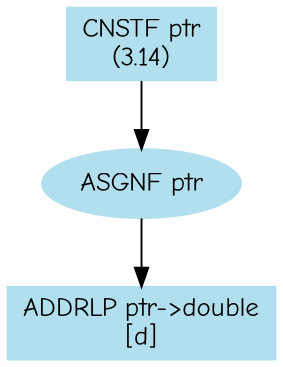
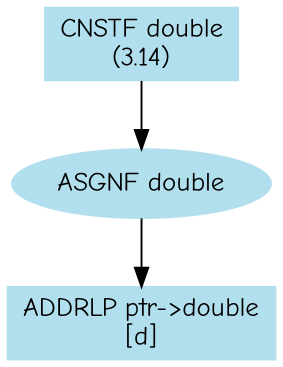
node "CNSTF ptr (3.14)": label "CNSTF ptr (3.14)" -> "CNSTF double (3.14)"
node "ASGNF ptr": label "ASGNF ptr" -> "ASGNF double"
